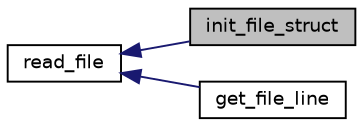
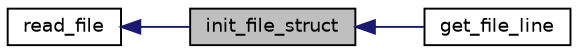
edge "get_file_line" -> "read_file": now "get_file_line" -> "init_file_struct"
